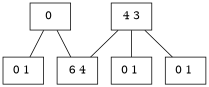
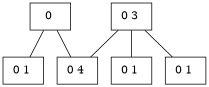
node "4 3": label "4 3" -> "0 3"
node "6 4": label "6 4" -> "0 4"
